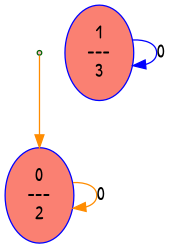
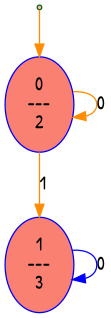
edge "0 --- 2" -> "1 --- 3": added, label "1"
